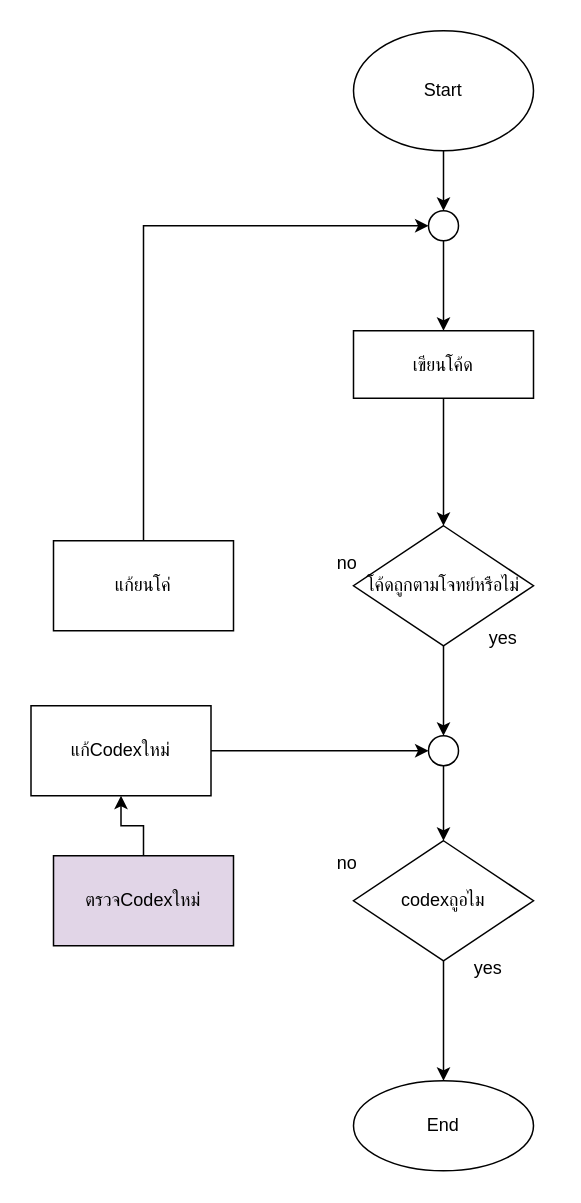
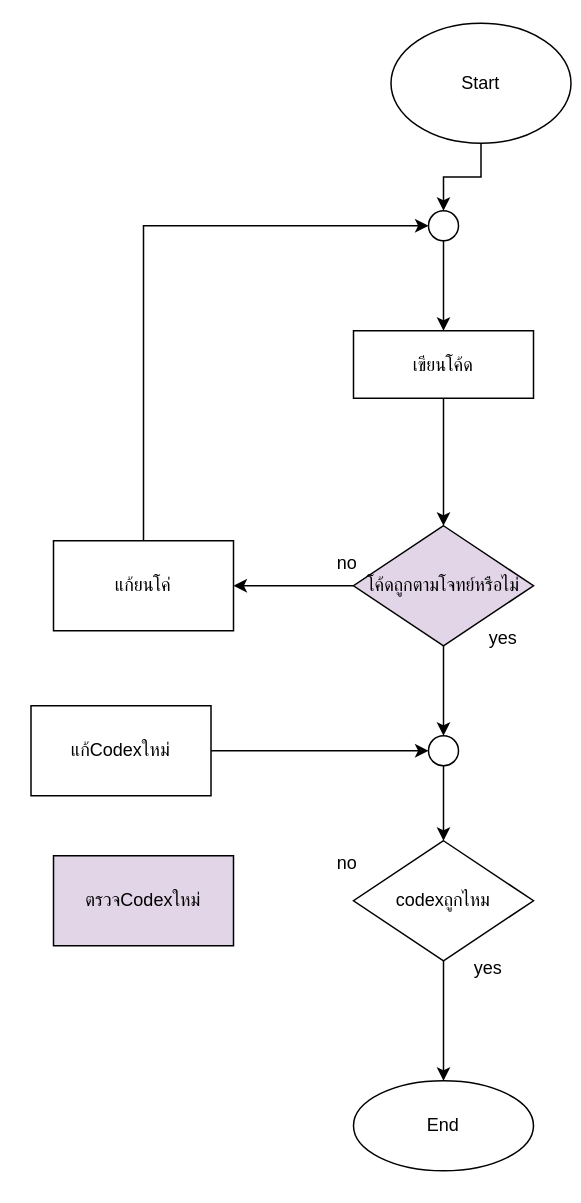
node "Start": moved (443, 91) -> (481, 83)
edge "โค้ดถูกตามโจทย์หรือไม่" -> "แก้ยนโค่": added
node "โค้ดถูกตามโจทย์หรือไม่": fillcolor #ffffff -> #e1d5e7
edge "ตรวจCodexใหม่" -> "แก้Codexใหม่": removed
node "codexถูอไม": label "codexถูอไม" -> "codexถูกไหม"
